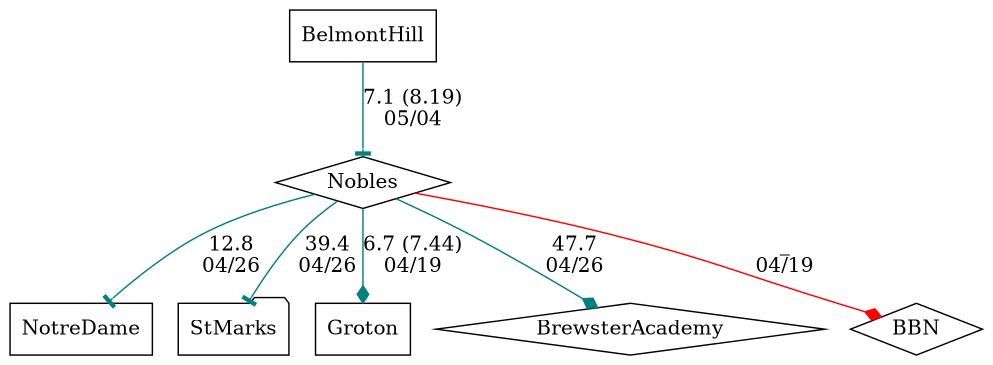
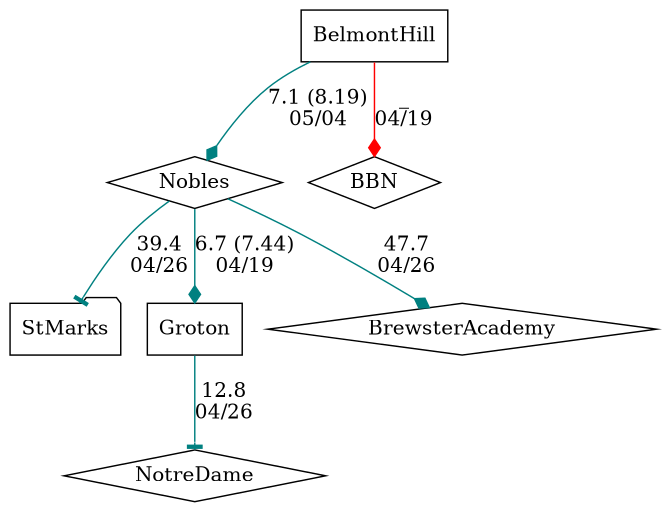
edge "BelmontHill" -> "Nobles": arrowhead tee -> diamond
edge "Nobles" -> "NotreDame": now "Groton" -> "NotreDame"
edge "Nobles" -> "BBN": now "BelmontHill" -> "BBN"
node "NotreDame": shape box -> diamond
